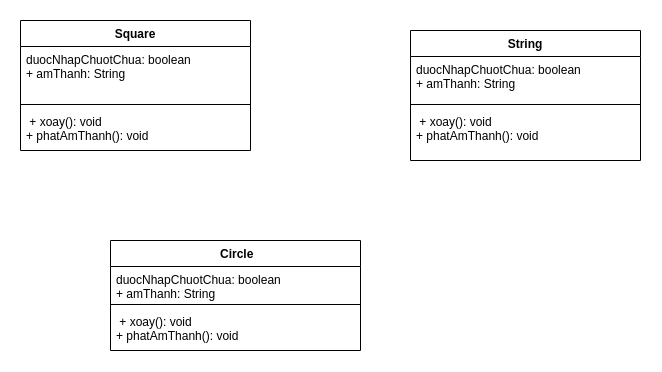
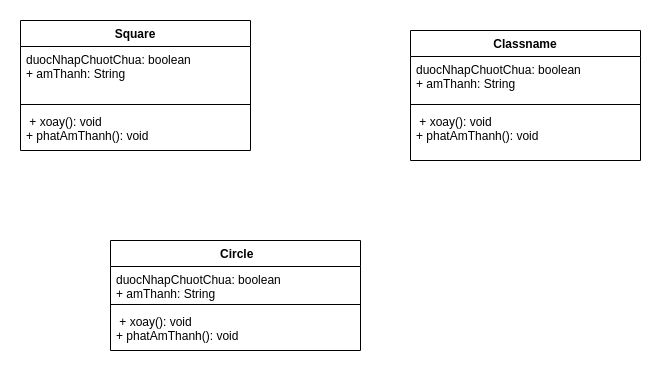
node "String": label "String" -> "Classname"
